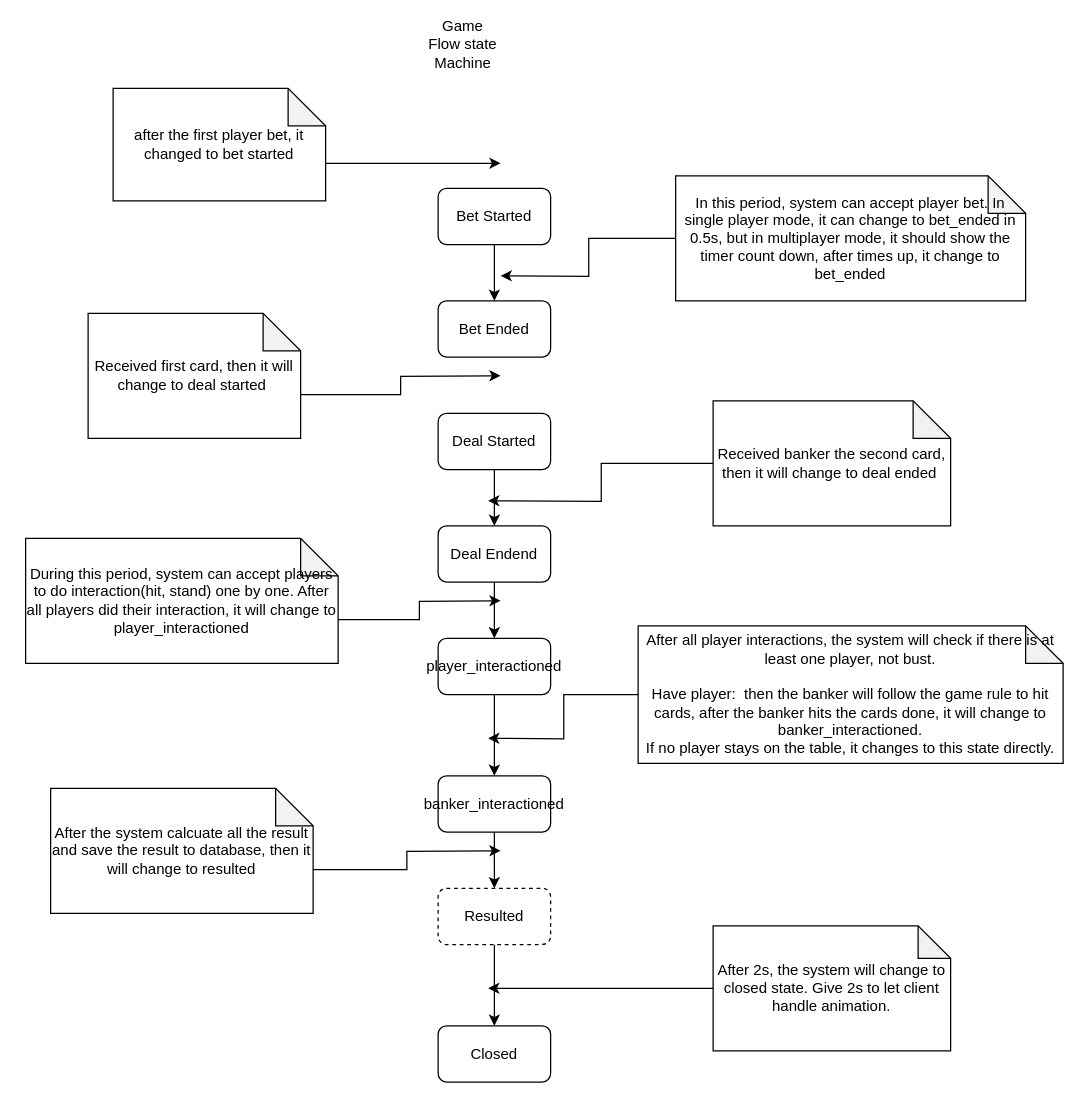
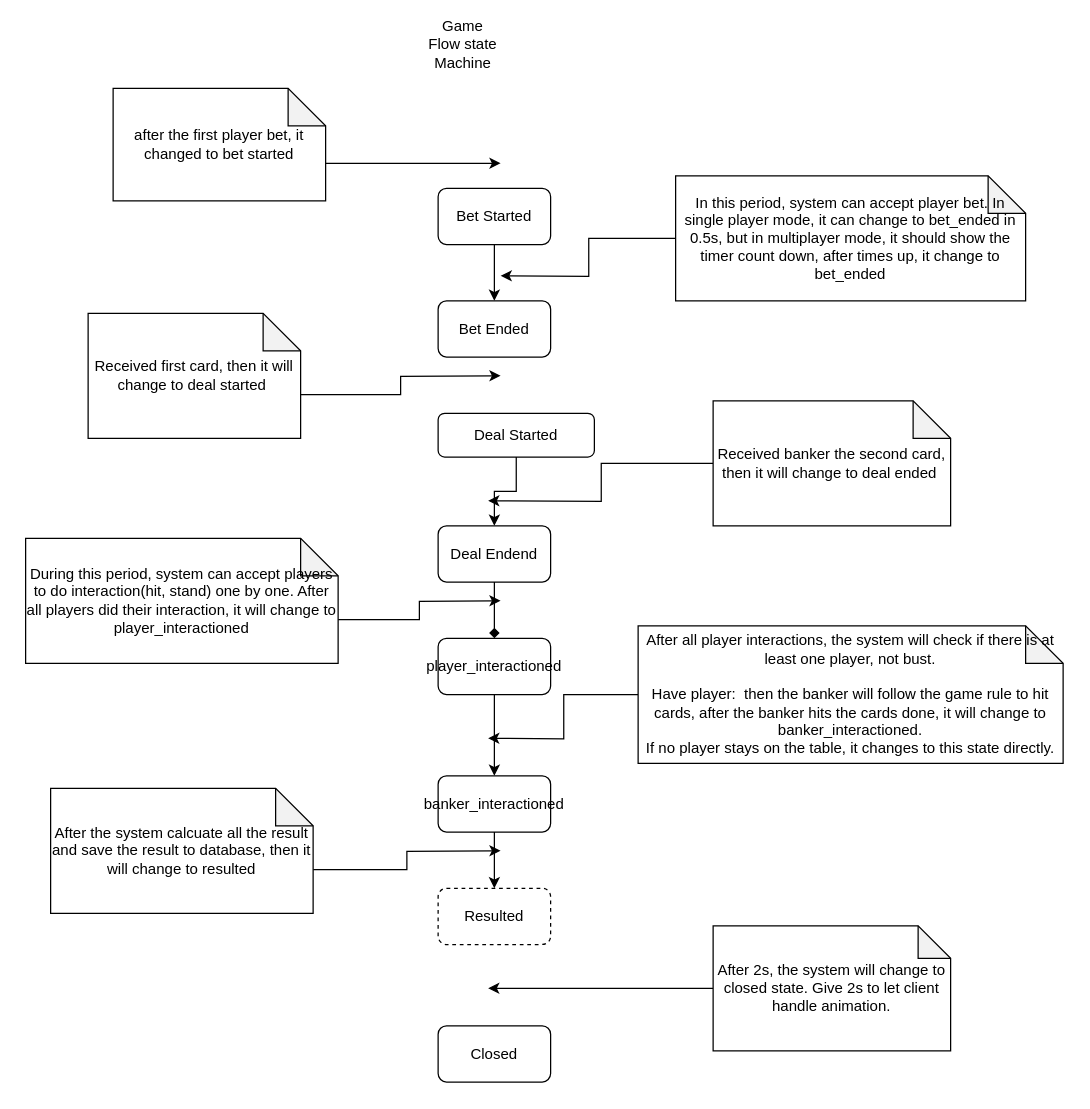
node "Deal Started": size 113x56 -> 156x44
edge "Deal Endend" -> "player_interactioned": arrowhead classic -> diamond
edge "Resulted" -> "Closed": removed
